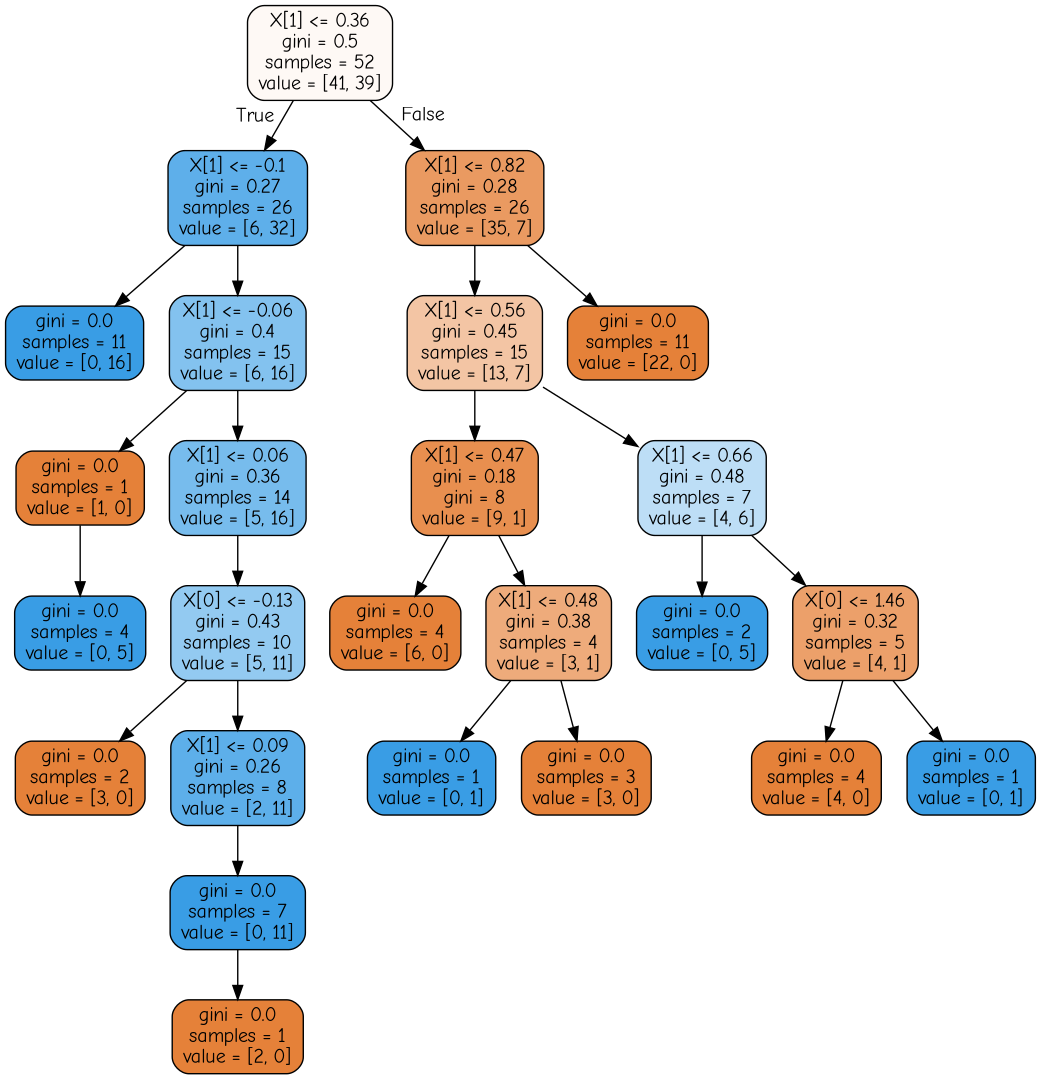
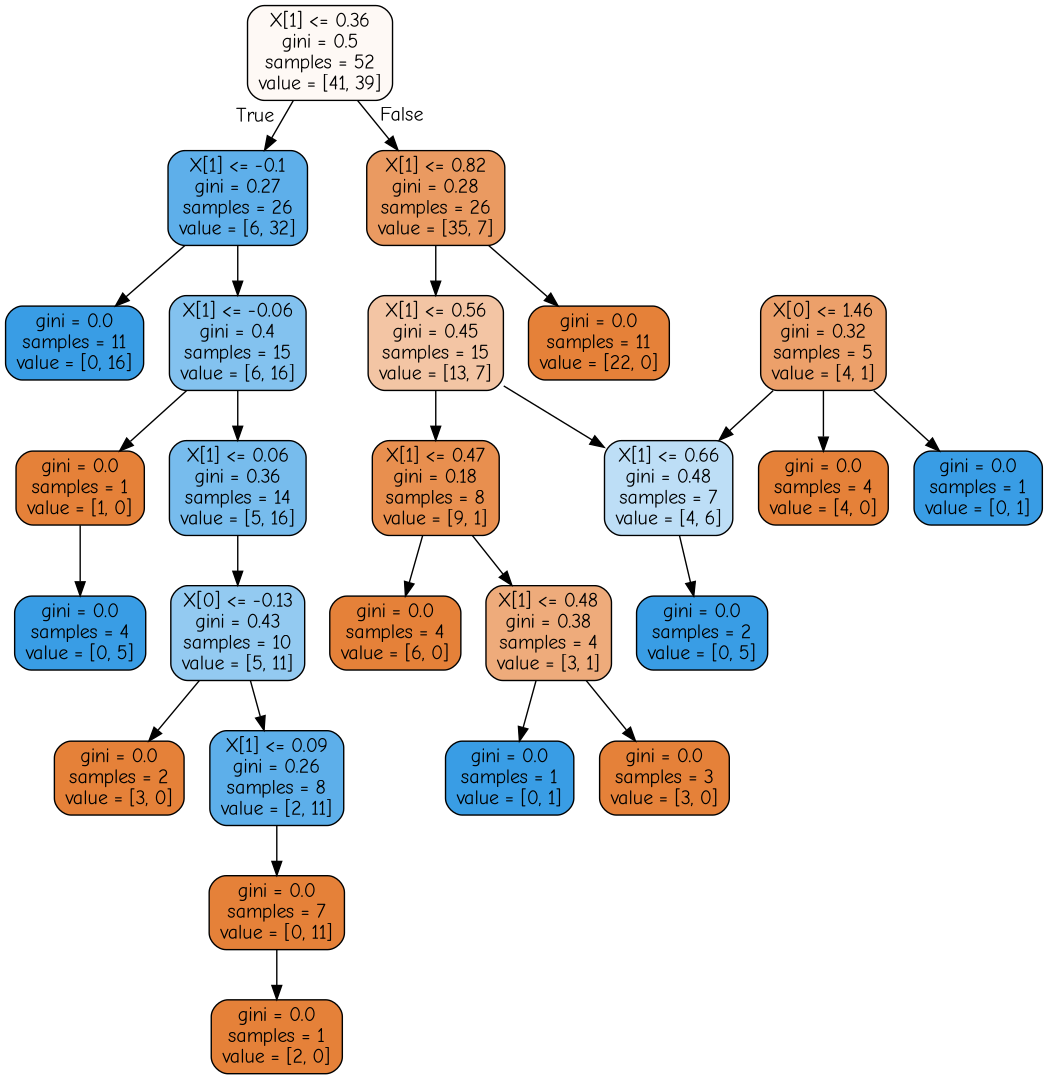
node "X[1] <= 0.47 gini = 0.18 gini = 8 value = [9, 1]": label "X[1] <= 0.47 gini = 0.18 gini = 8 value = [9, 1]" -> "X[1] <= 0.47 gini = 0.18 samples = 8 value = [9, 1]"
edge "X[1] <= 0.66 gini = 0.48 samples = 7 value = [4, 6]" -> "X[0] <= 1.46 gini = 0.32 samples = 5 value = [4, 1]": reversed
node "gini = 0.0 samples = 7 value = [0, 11]": fillcolor #399de5 -> #e58139
